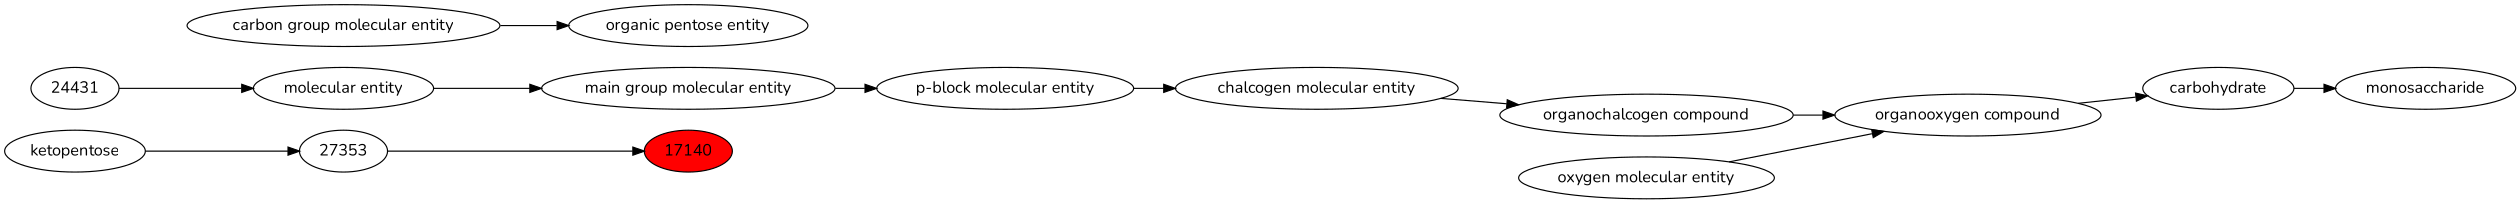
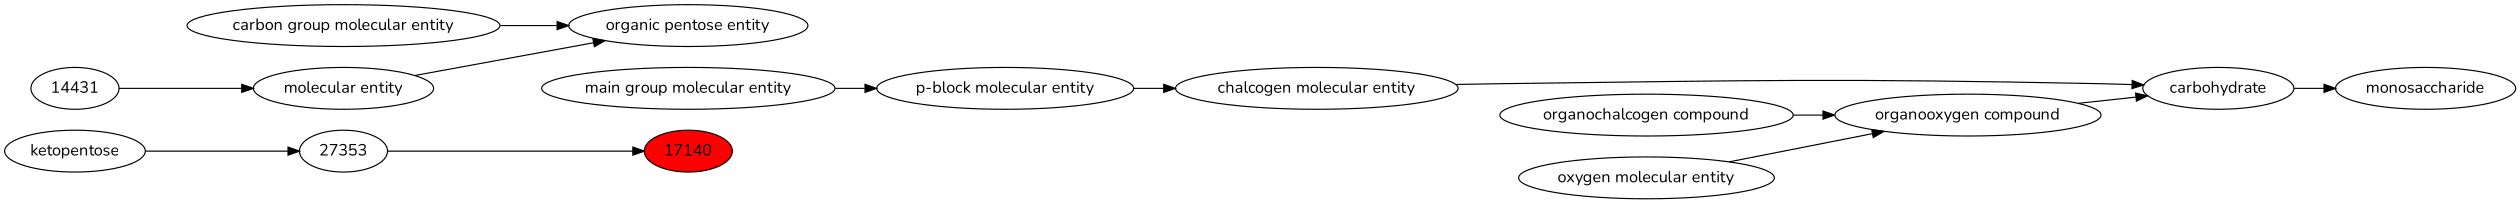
node "24431": label "24431" -> "14431"
edge "molecular entity" -> "main group molecular entity": now "molecular entity" -> "organic pentose entity"
edge "chalcogen molecular entity" -> "organochalcogen compound": now "chalcogen molecular entity" -> "carbohydrate"
